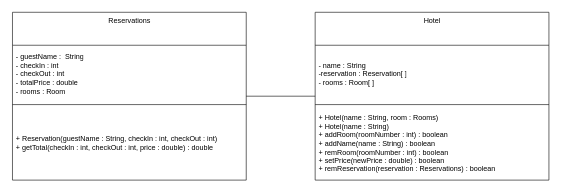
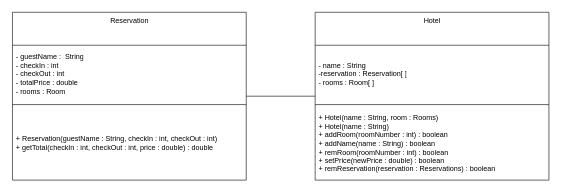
node "Reservations": label "Reservations" -> "Reservation"
